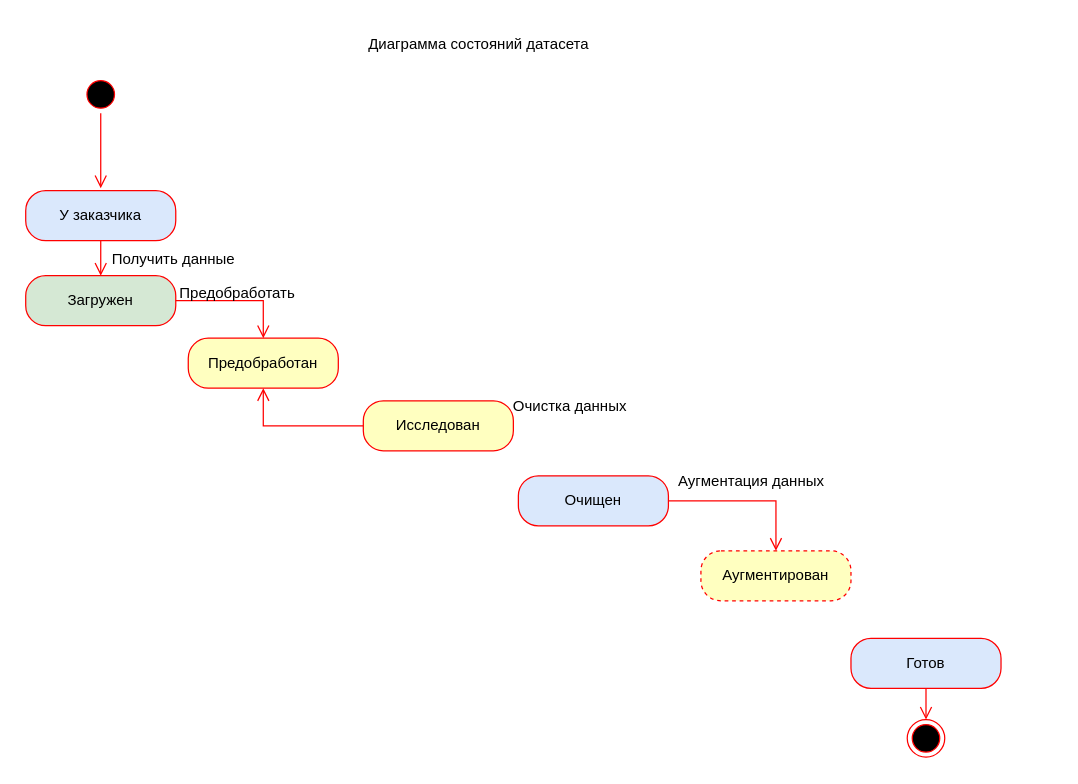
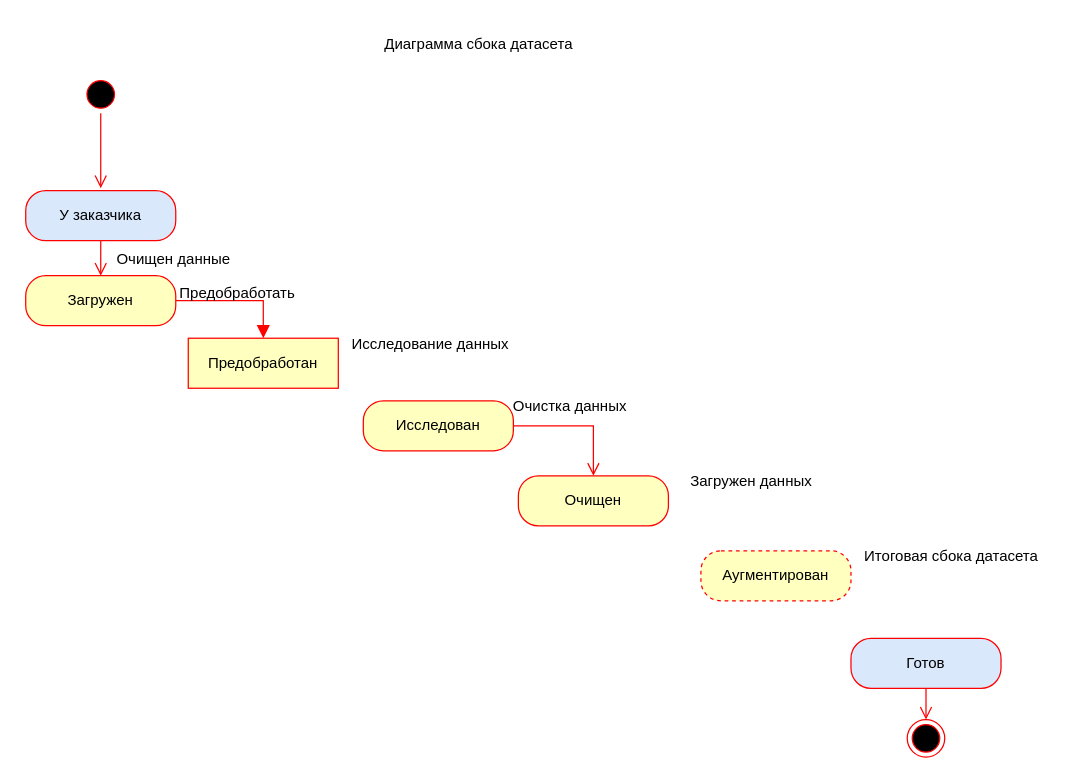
node "Диаграмма состояний датасета": label "Диаграмма состояний датасета" -> "Диаграмма сбока датасета"
node "Получить данные": label "Получить данные" -> "Очищен данные"
node "Загружен": fillcolor #d5e8d4 -> #ffffc0
edge "Загружен" -> "Предобработан": arrowhead open -> block
node "Исследование данных": added
node "Предобработан": shape rounded rectangle -> rectangle
edge "Исследован" -> "Предобработан": now "Исследован" -> "Очищен"
node "Аугментация данных": label "Аугментация данных" -> "Загружен данных"
node "Очищен": fillcolor #dae8fc -> #ffffc0
edge "Очищен" -> "Аугментирован": removed
node "Итоговая сбока датасета": added
